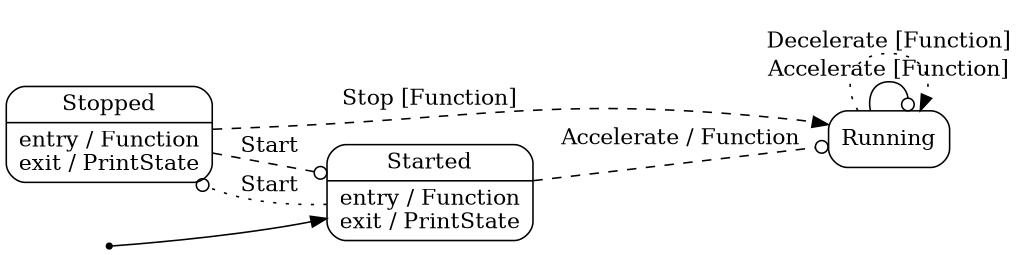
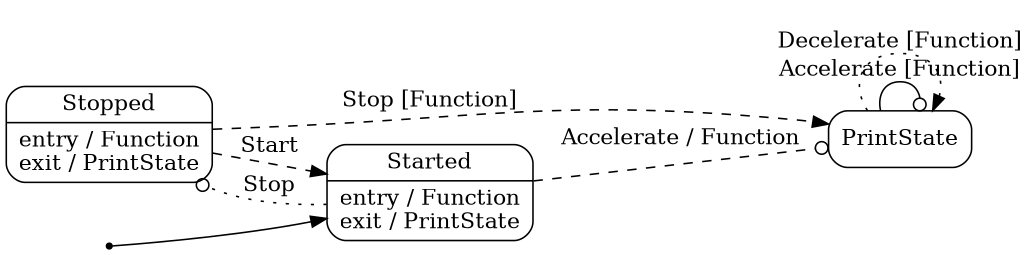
node "Running": label "Running" -> "PrintState"
edge "Stopped" -> "Started": arrowhead odot -> normal
edge "Started" -> "Stopped": label "Start" -> "Stop"
